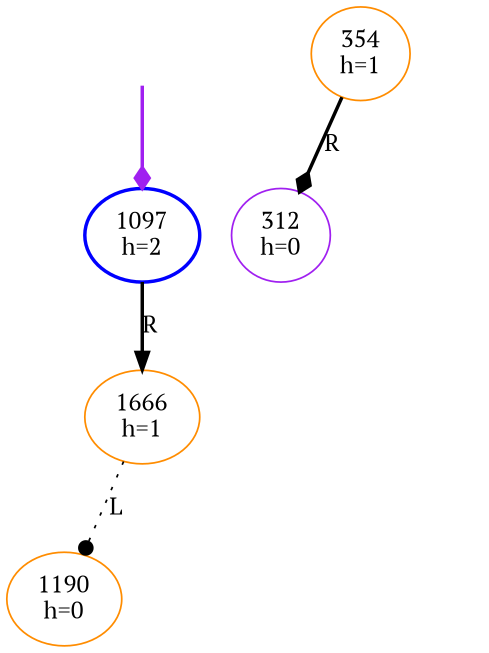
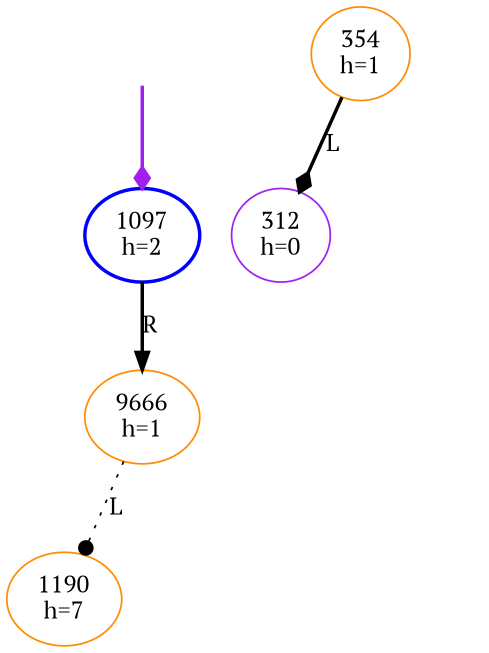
edge "354 h=1" -> "312 h=0": label "R" -> "L"
node "1666 h=1": label "1666 h=1" -> "9666 h=1"
node "1190 h=0": label "1190 h=0" -> "1190 h=7"
